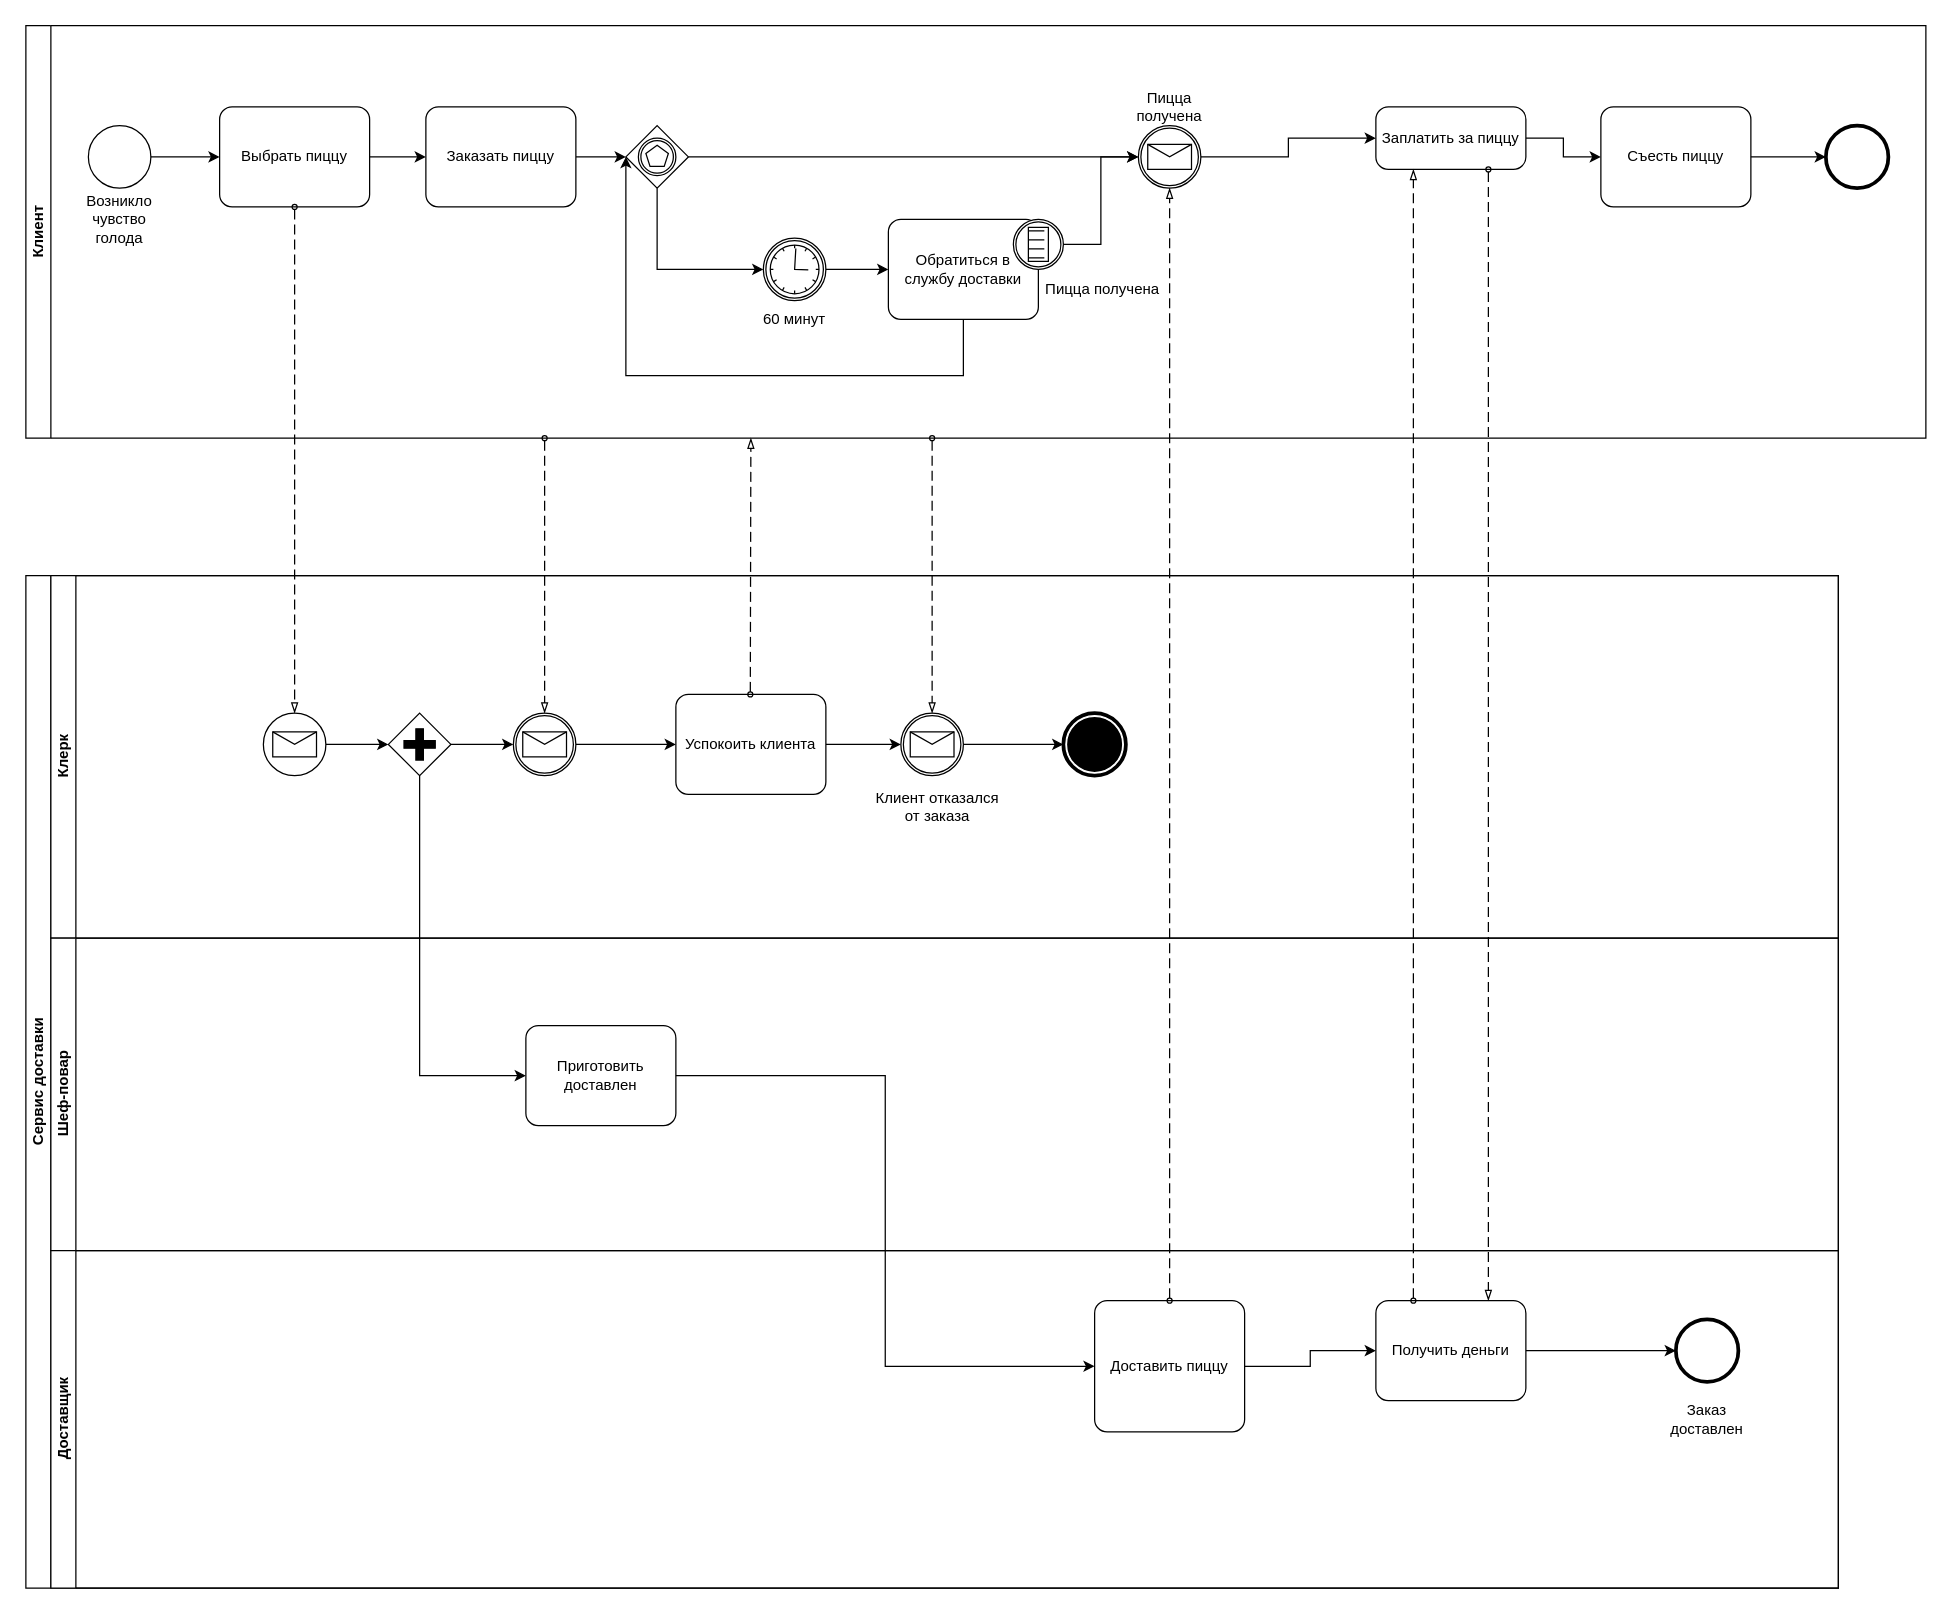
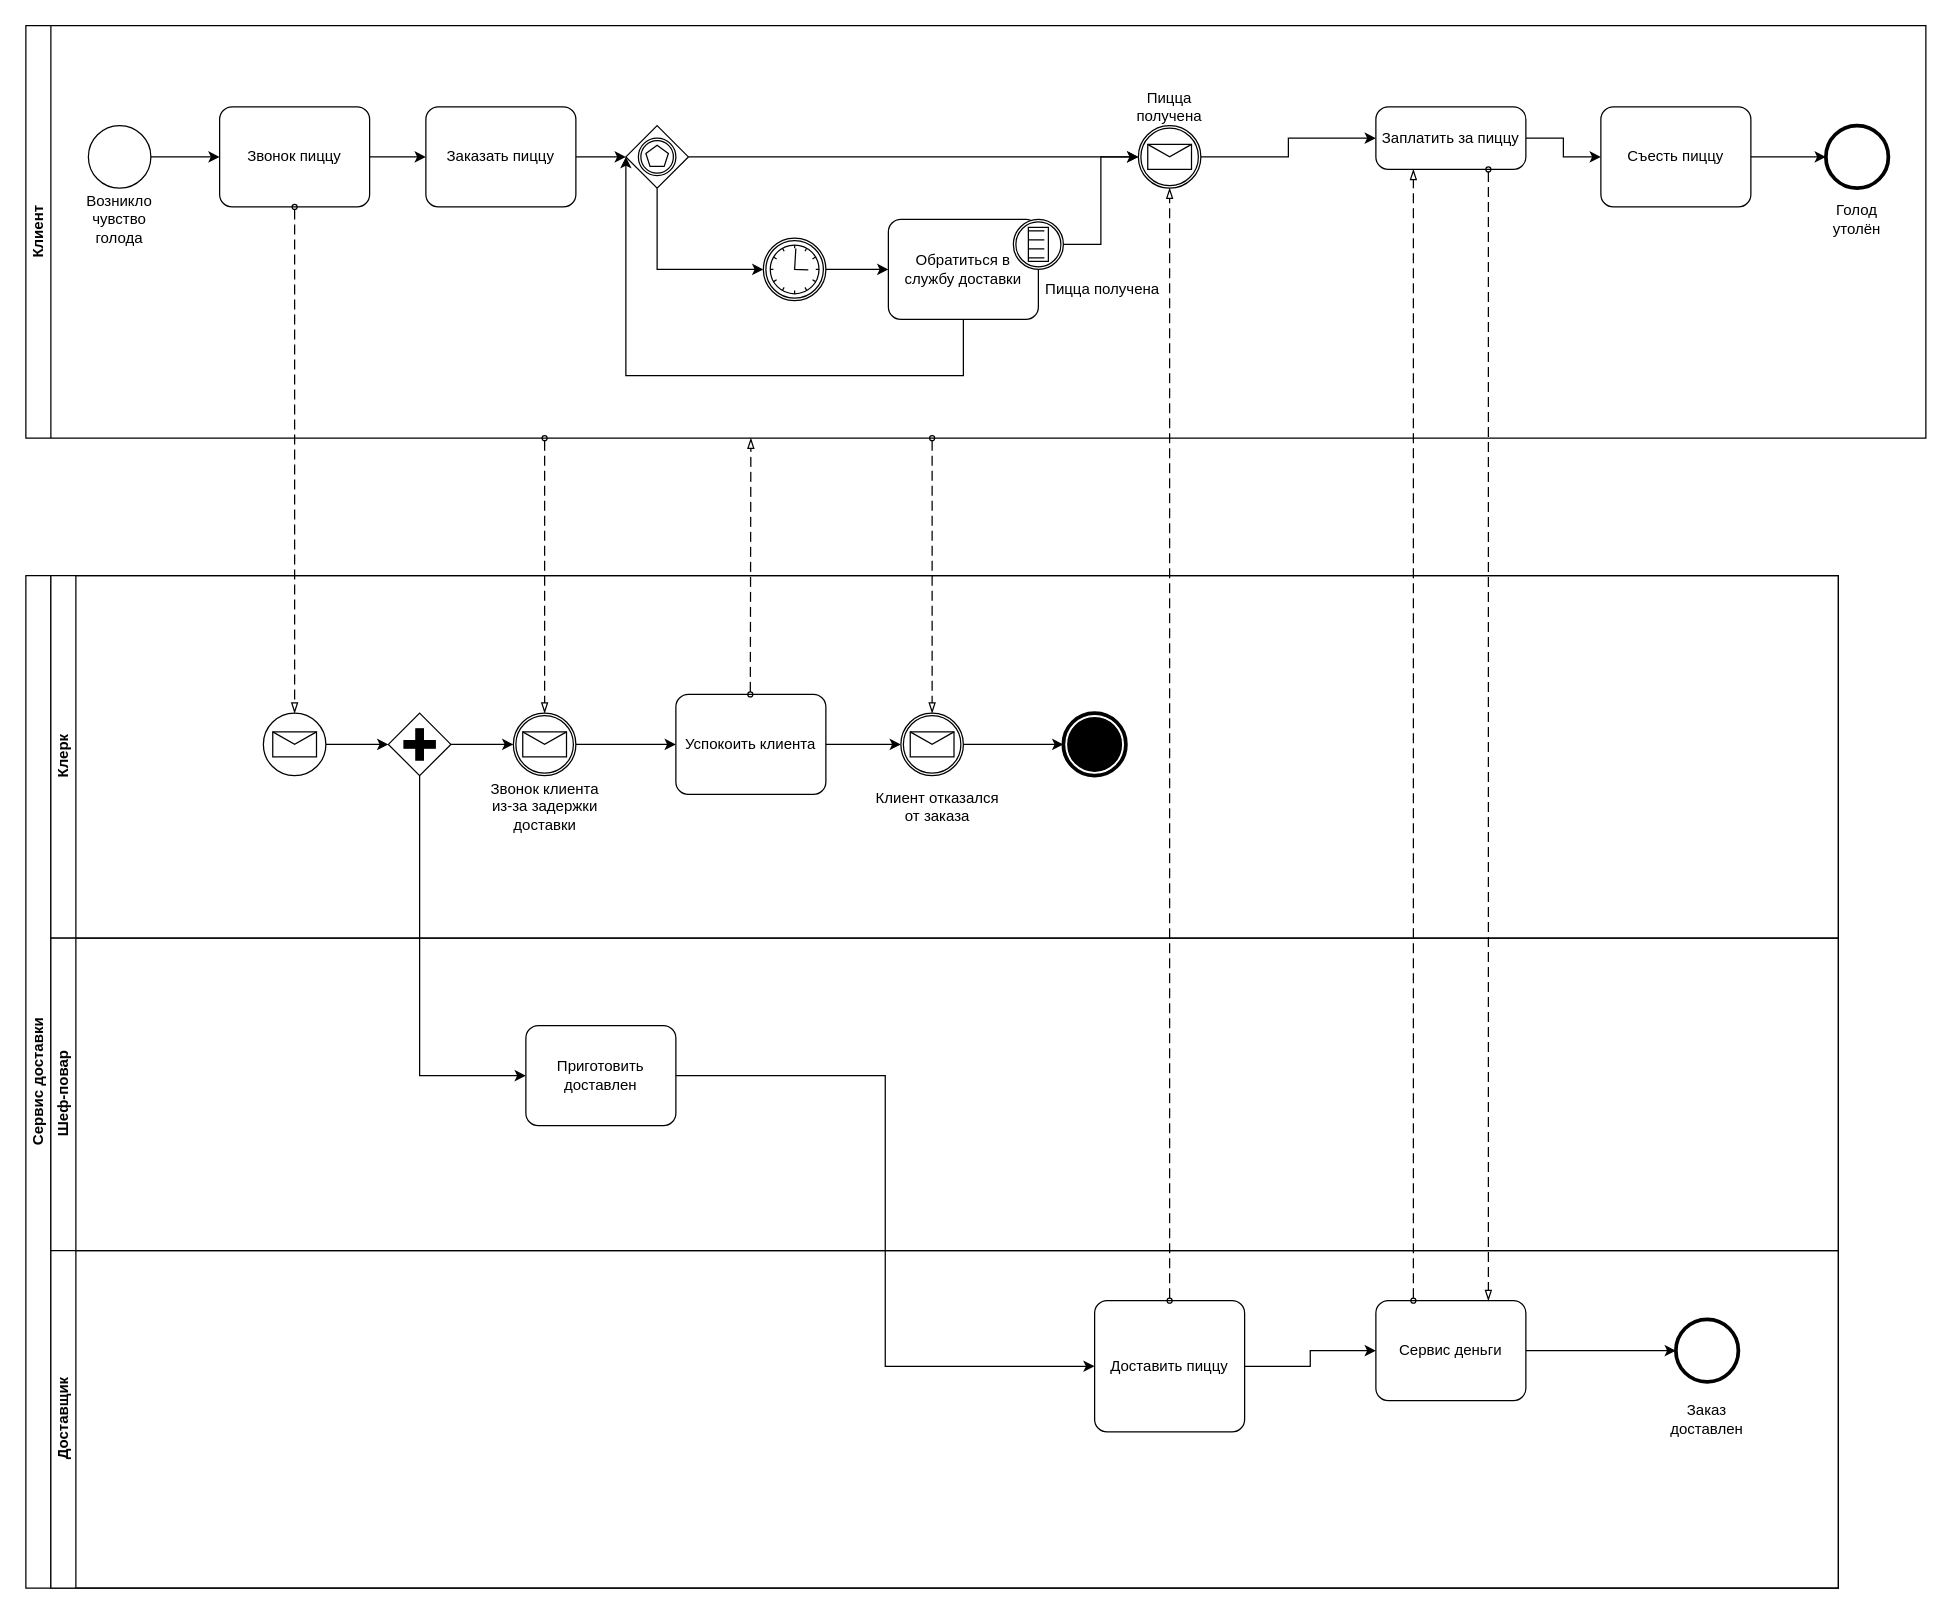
node "Выбрать пиццу": label "Выбрать пиццу" -> "Звонок пиццу"
node "Голод утолён": added
node "60 минут": removed
node "Звонок клиента из-за задержки доставки": added
node "Получить деньги": label "Получить деньги" -> "Сервис деньги"
